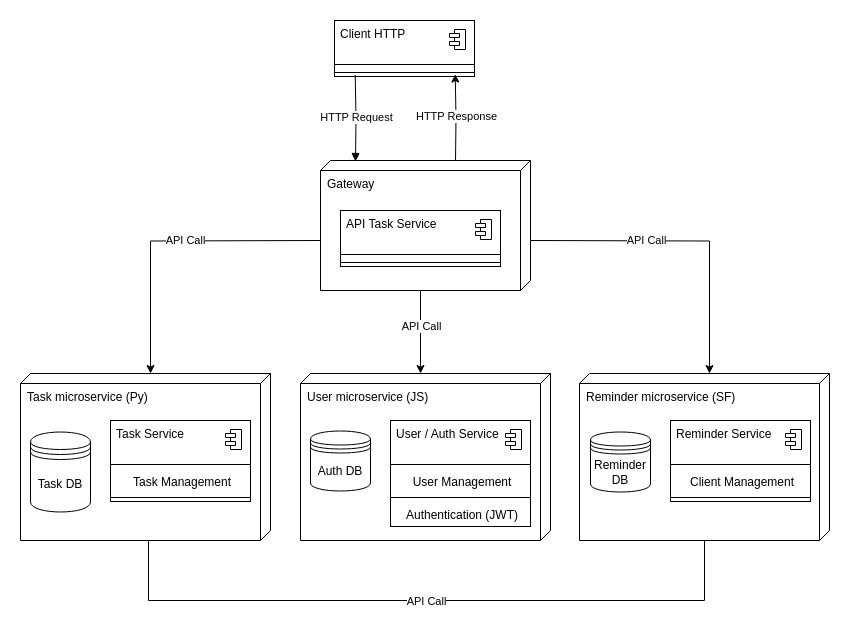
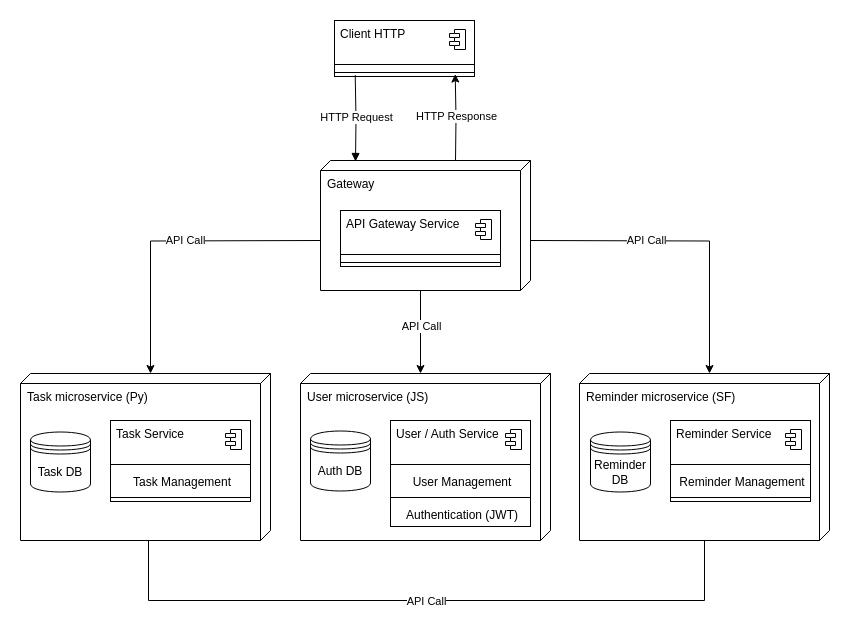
node "API Task Service": label "API Task Service" -> "API Gateway Service"
node "Task DB": size 60x80 -> 60x60
node "Client Management": label "Client Management" -> "Reminder Management"
